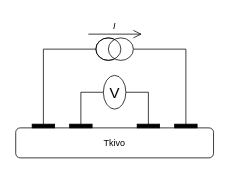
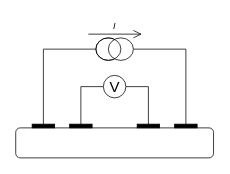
node "V": size 23x34 -> 23x23
node "Tkivo": removed
